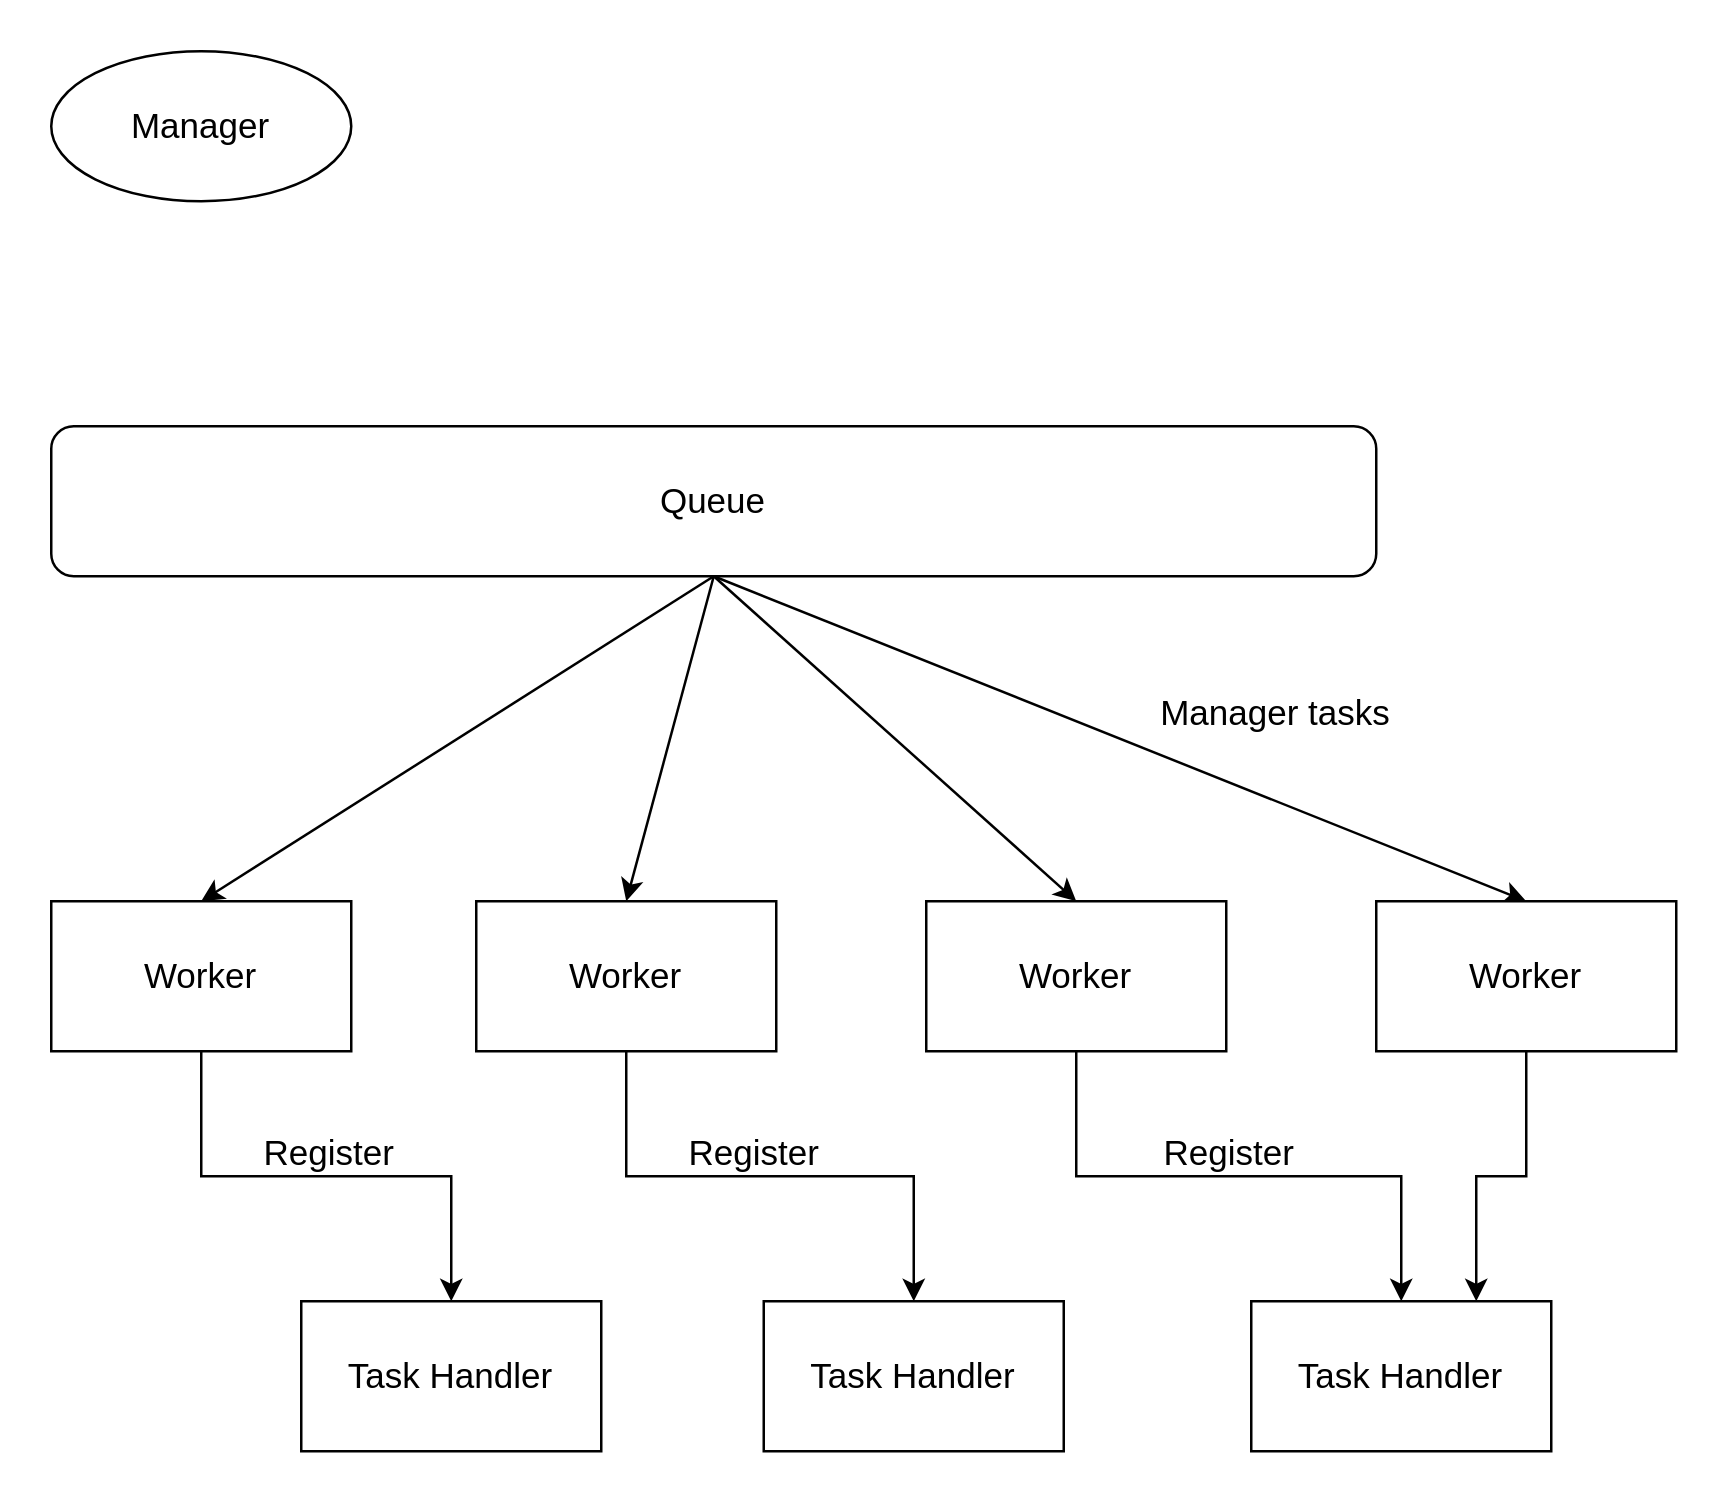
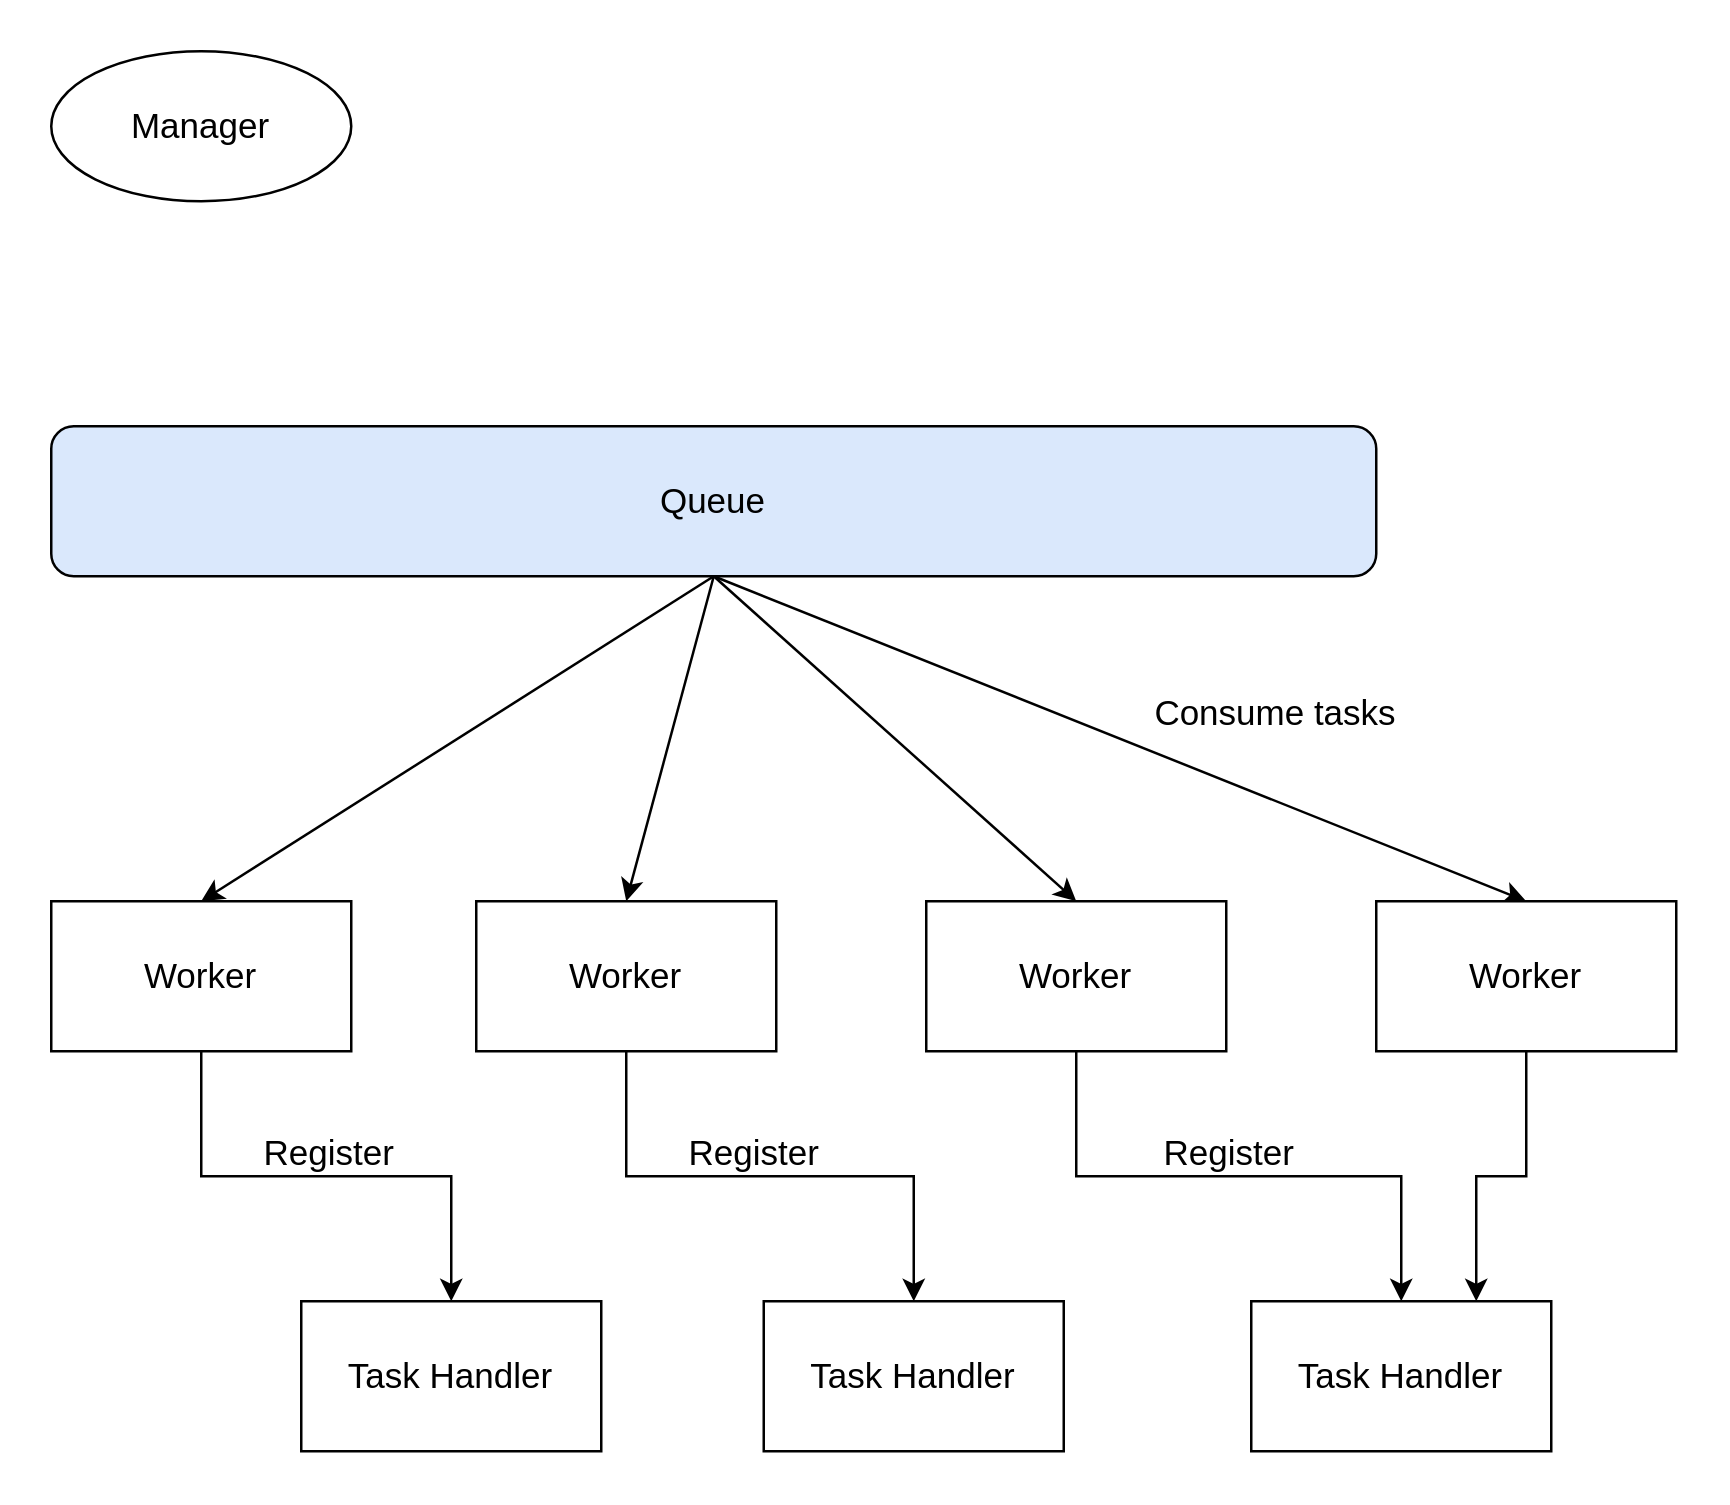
node "Queue": fillcolor #ffffff -> #dae8fc
node "Manager tasks": label "Manager tasks" -> "Consume tasks"
